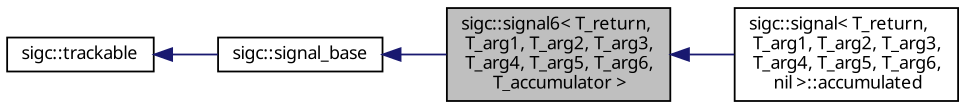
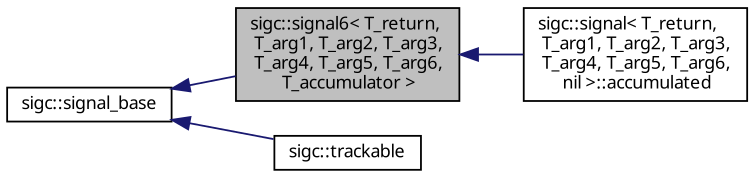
edge "sigc::signal_base" -> "sigc::trackable": reversed
